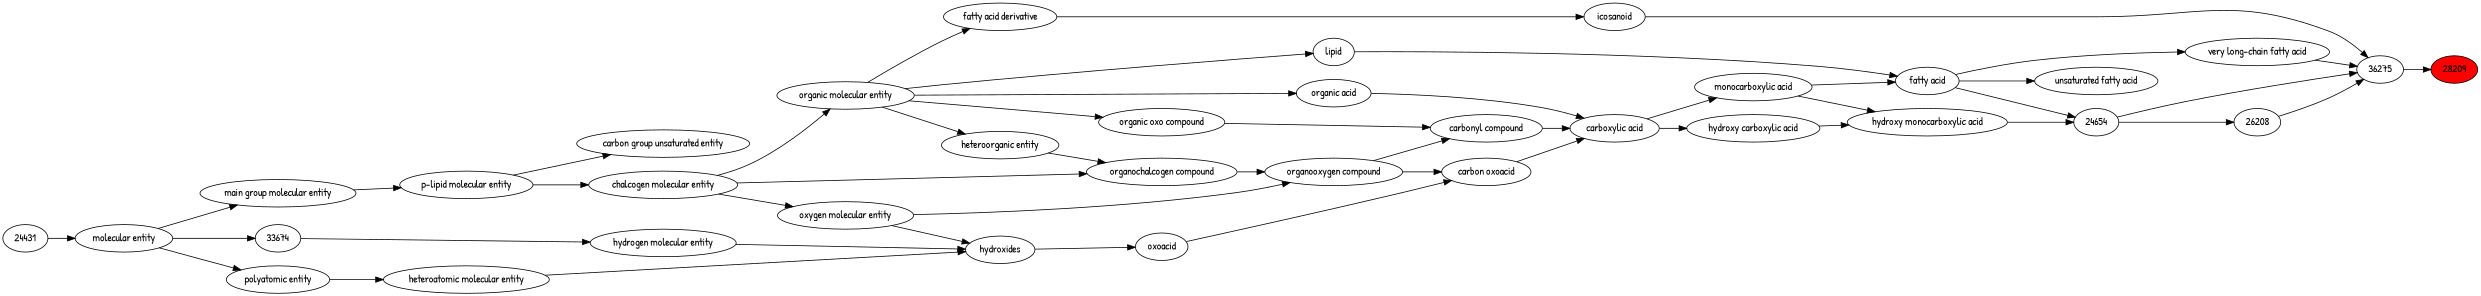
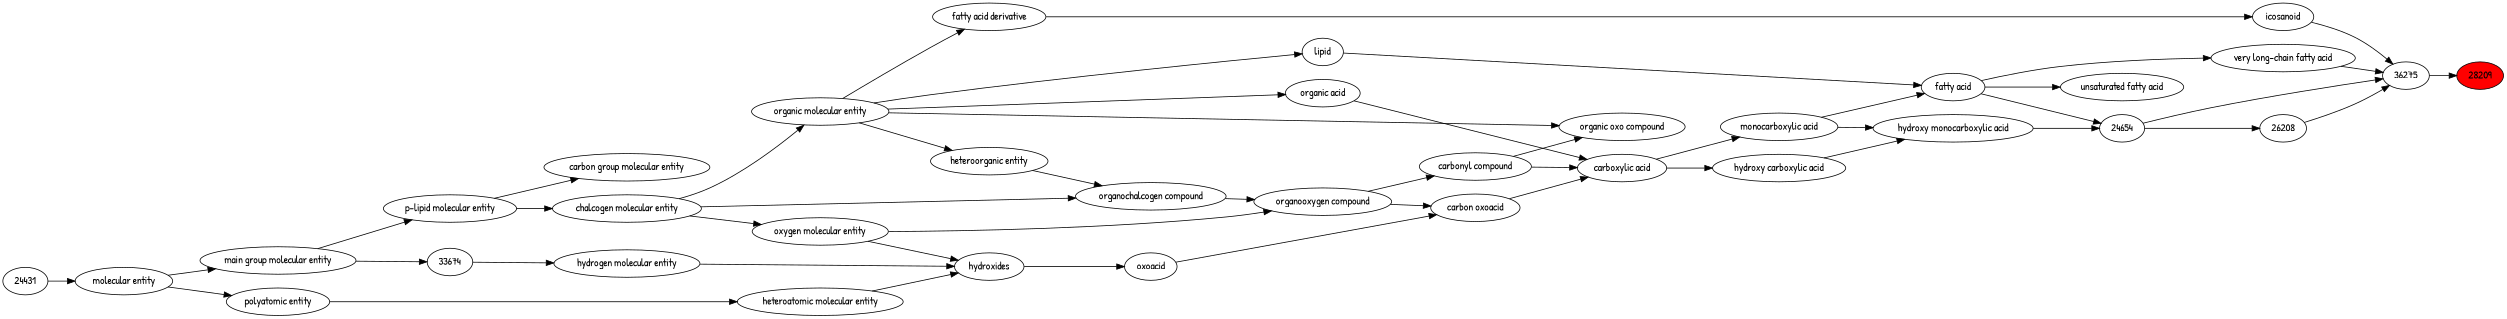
edge "organic oxo compound" -> "carbonyl compound": reversed
node "carbon group unsaturated entity": label "carbon group unsaturated entity" -> "carbon group molecular entity"
edge "molecular entity" -> "33674": now "main group molecular entity" -> "33674"
